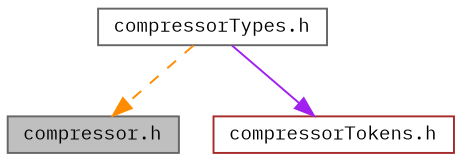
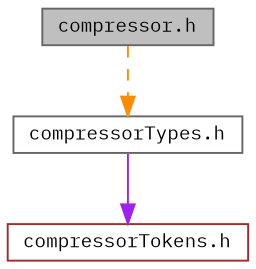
edge "compressorTypes.h" -> "compressor.h": reversed
